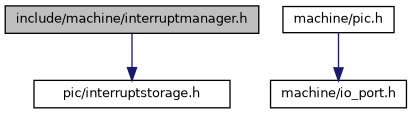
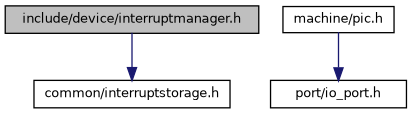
node "include/machine/interruptmanager.h": label "include/machine/interruptmanager.h" -> "include/device/interruptmanager.h"
node "pic/interruptstorage.h": label "pic/interruptstorage.h" -> "common/interruptstorage.h"
node "machine/io_port.h": label "machine/io_port.h" -> "port/io_port.h"
